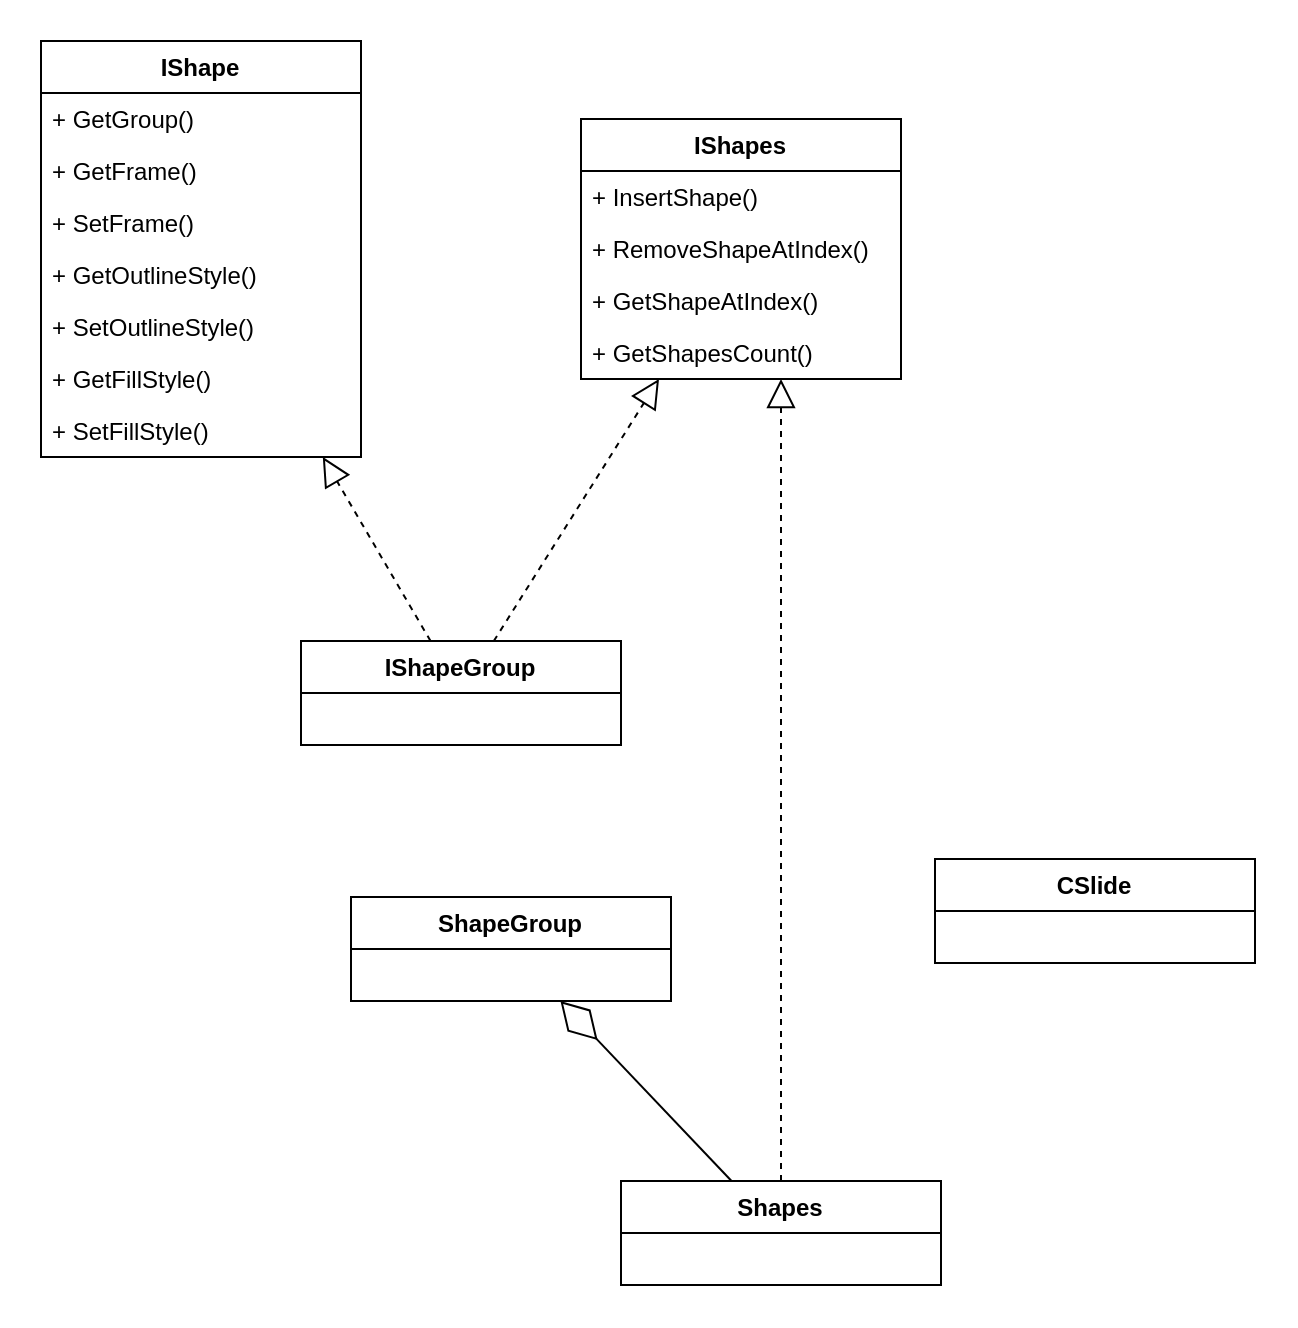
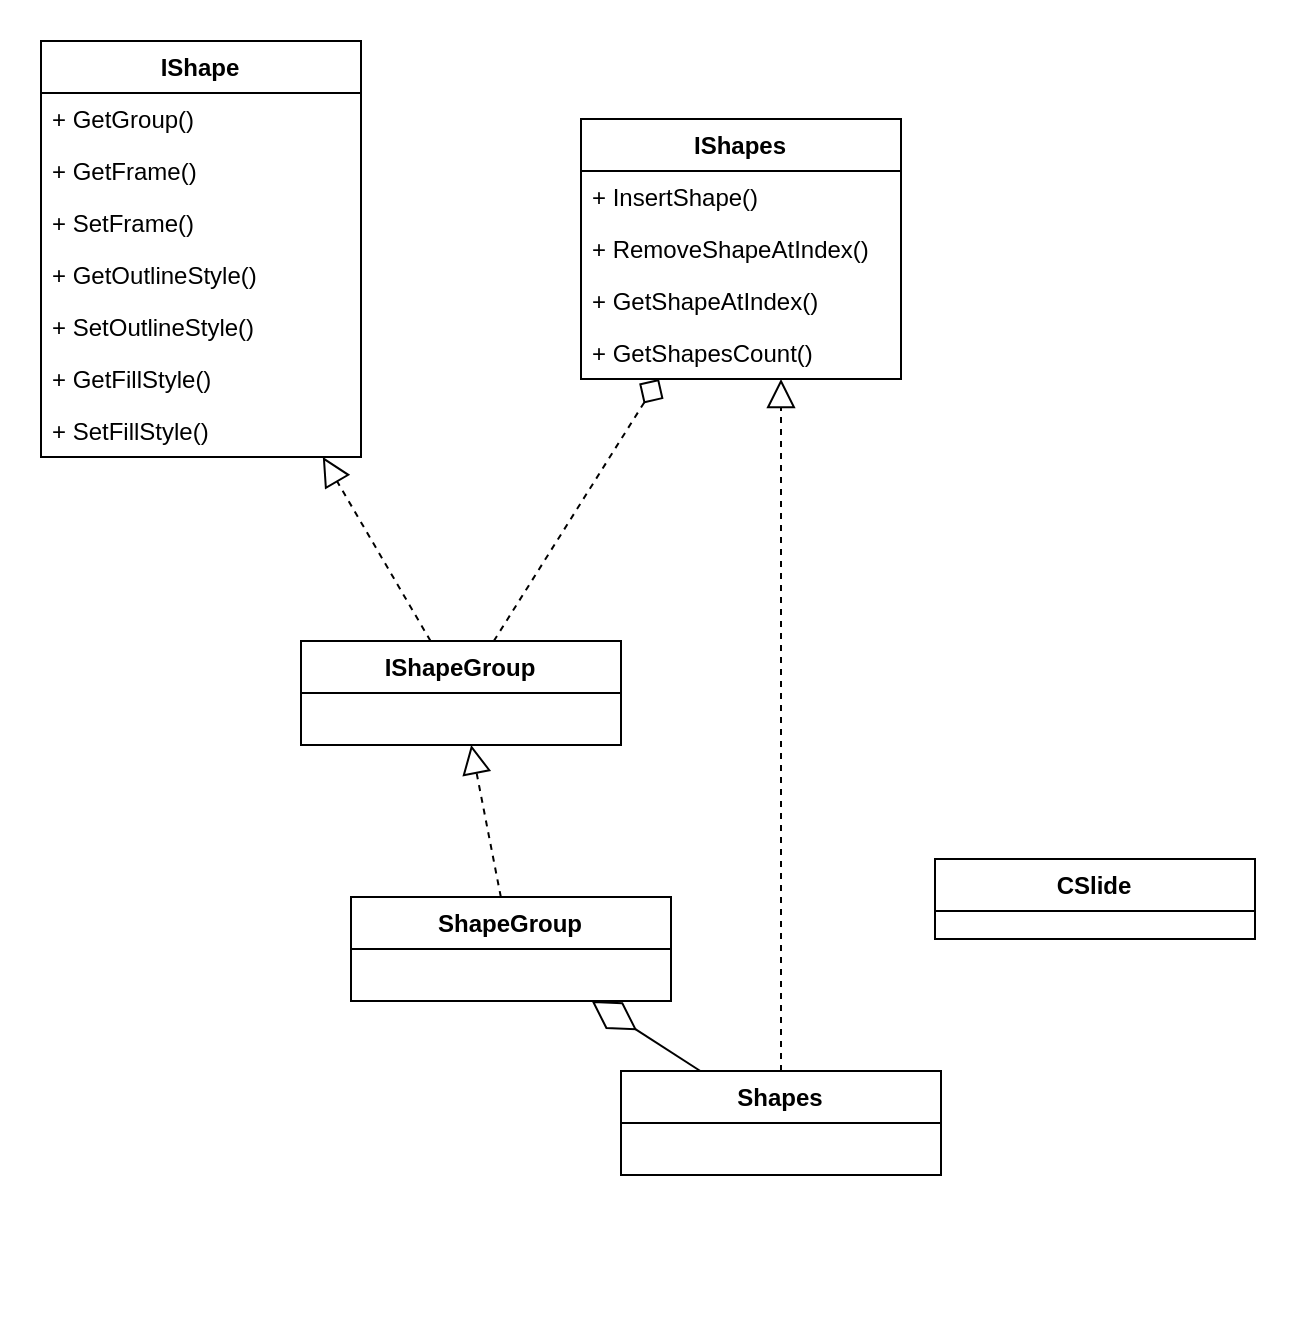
edge "IShapeGroup" -> "IShapes": arrowhead block -> diamond
edge "ShapeGroup" -> "IShapeGroup": added
node "CSlide": size 320x104 -> 320x80
node "Shapes": moved (781, 1233) -> (781, 1123)
